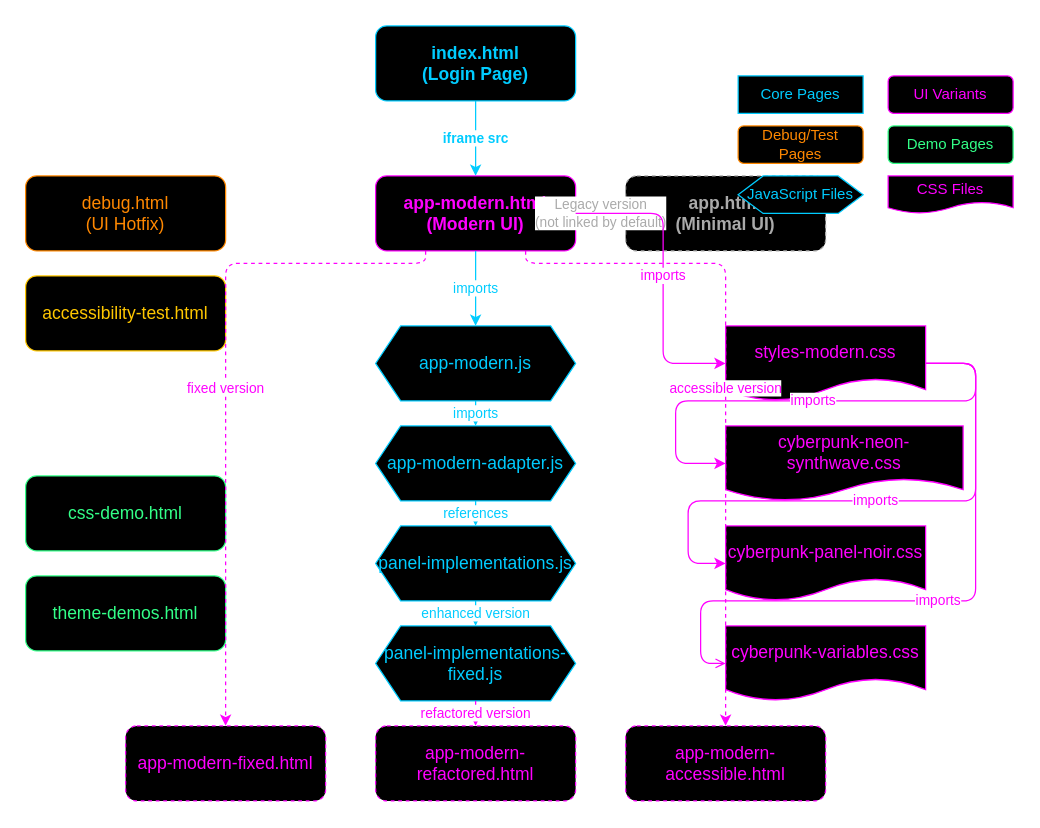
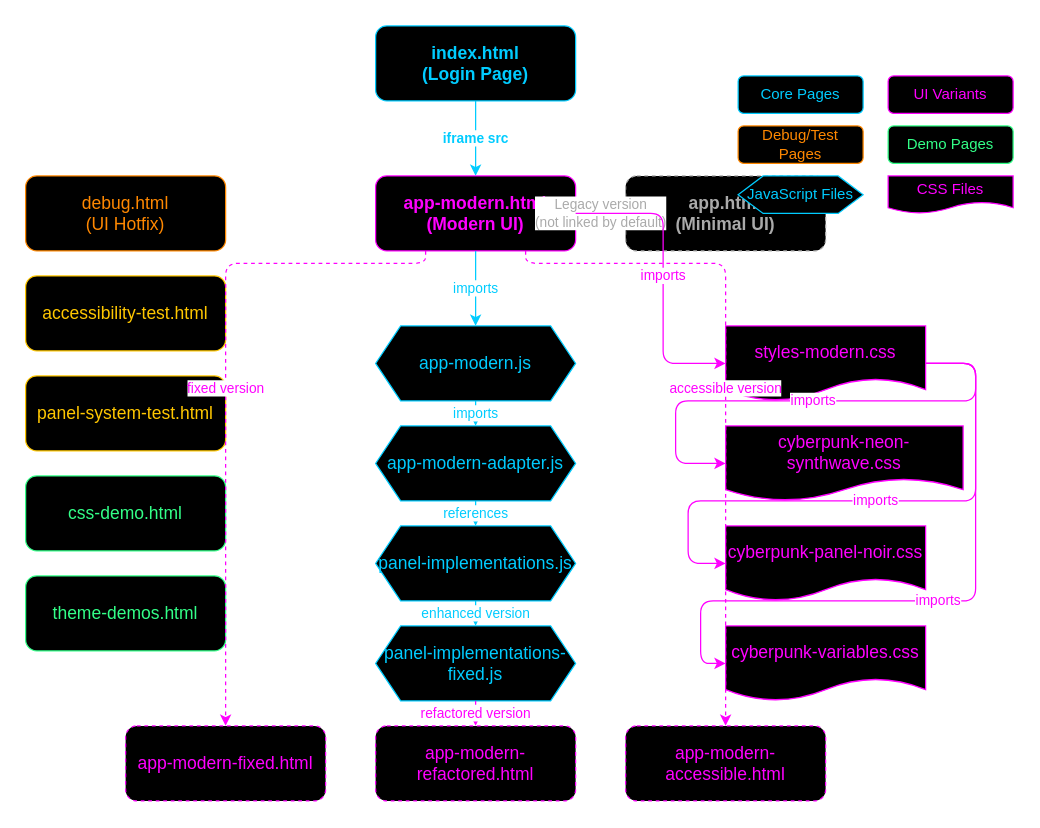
node "Core Pages": shape rectangle -> rounded rectangle
node "panel-system-test.html": added
edge "styles-modern.css" -> "cyberpunk-variables.css": arrowhead open -> classic
